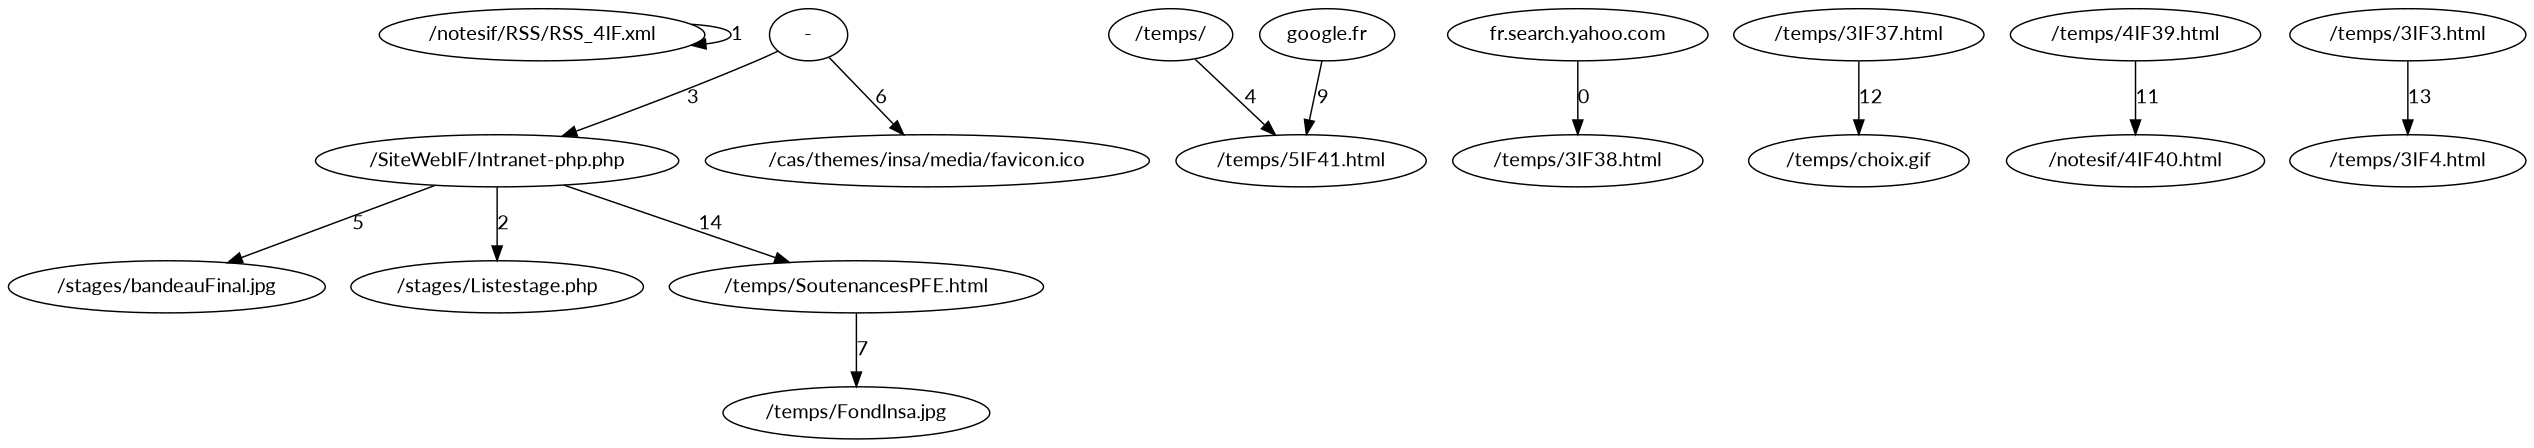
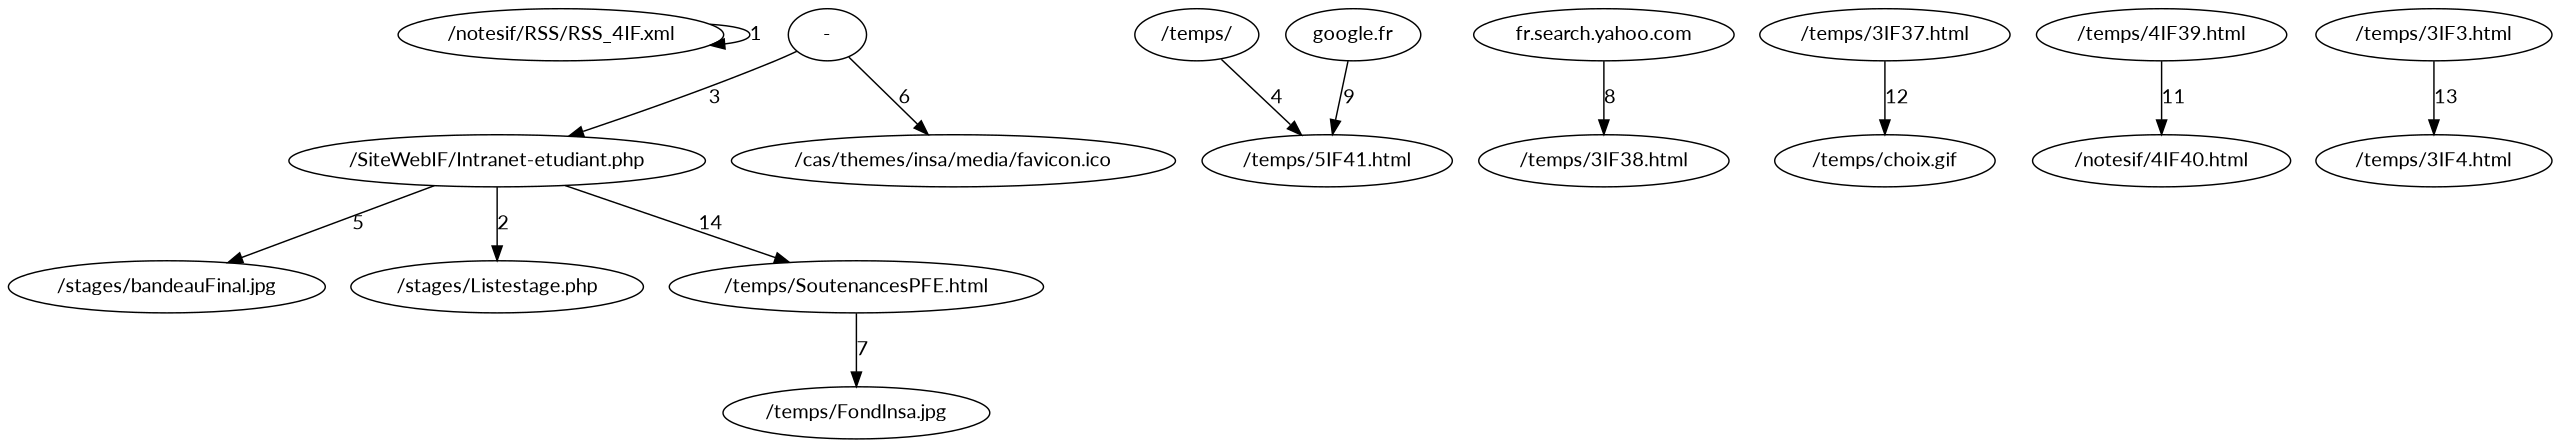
edge "fr.search.yahoo.com" -> "/temps/3IF38.html": label "0" -> "8"
node "/SiteWebIF/Intranet-php.php": label "/SiteWebIF/Intranet-php.php" -> "/SiteWebIF/Intranet-etudiant.php"
